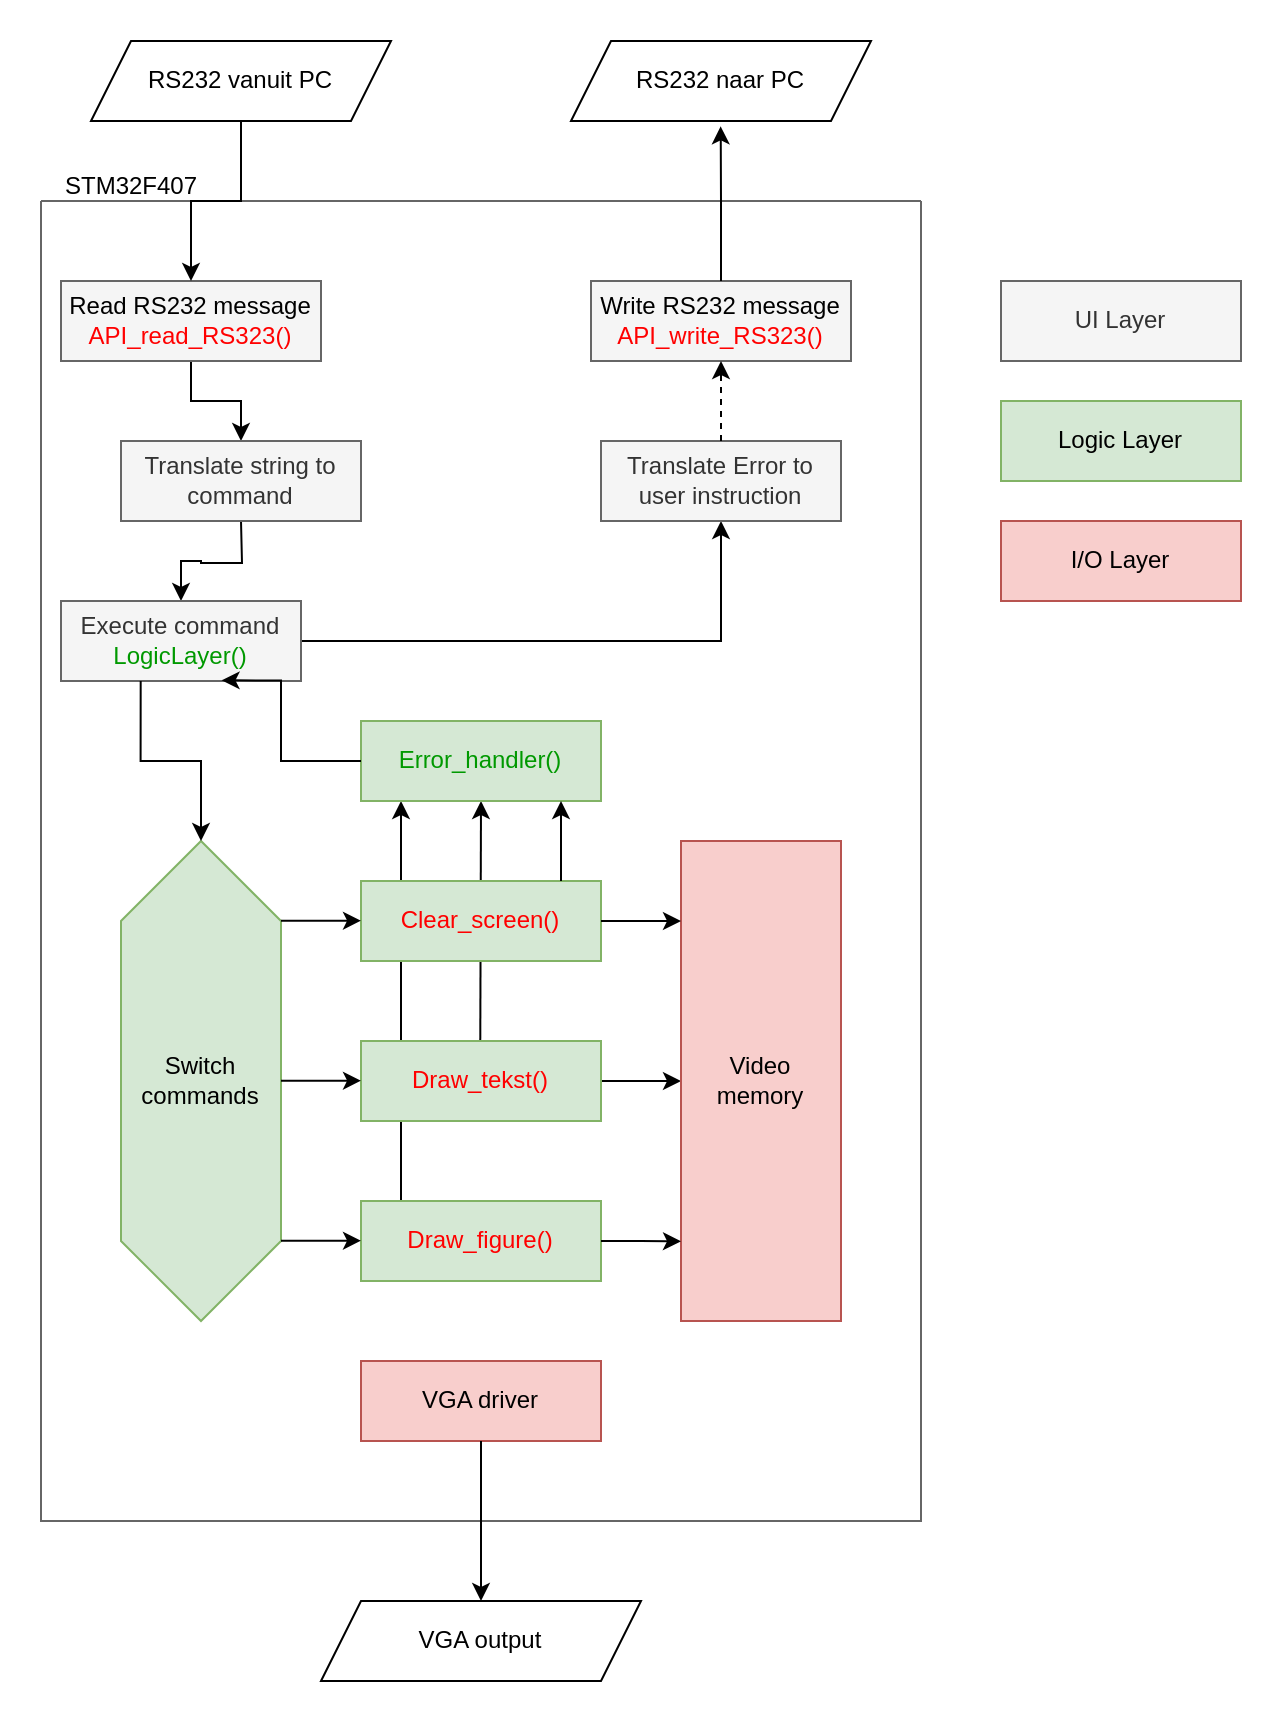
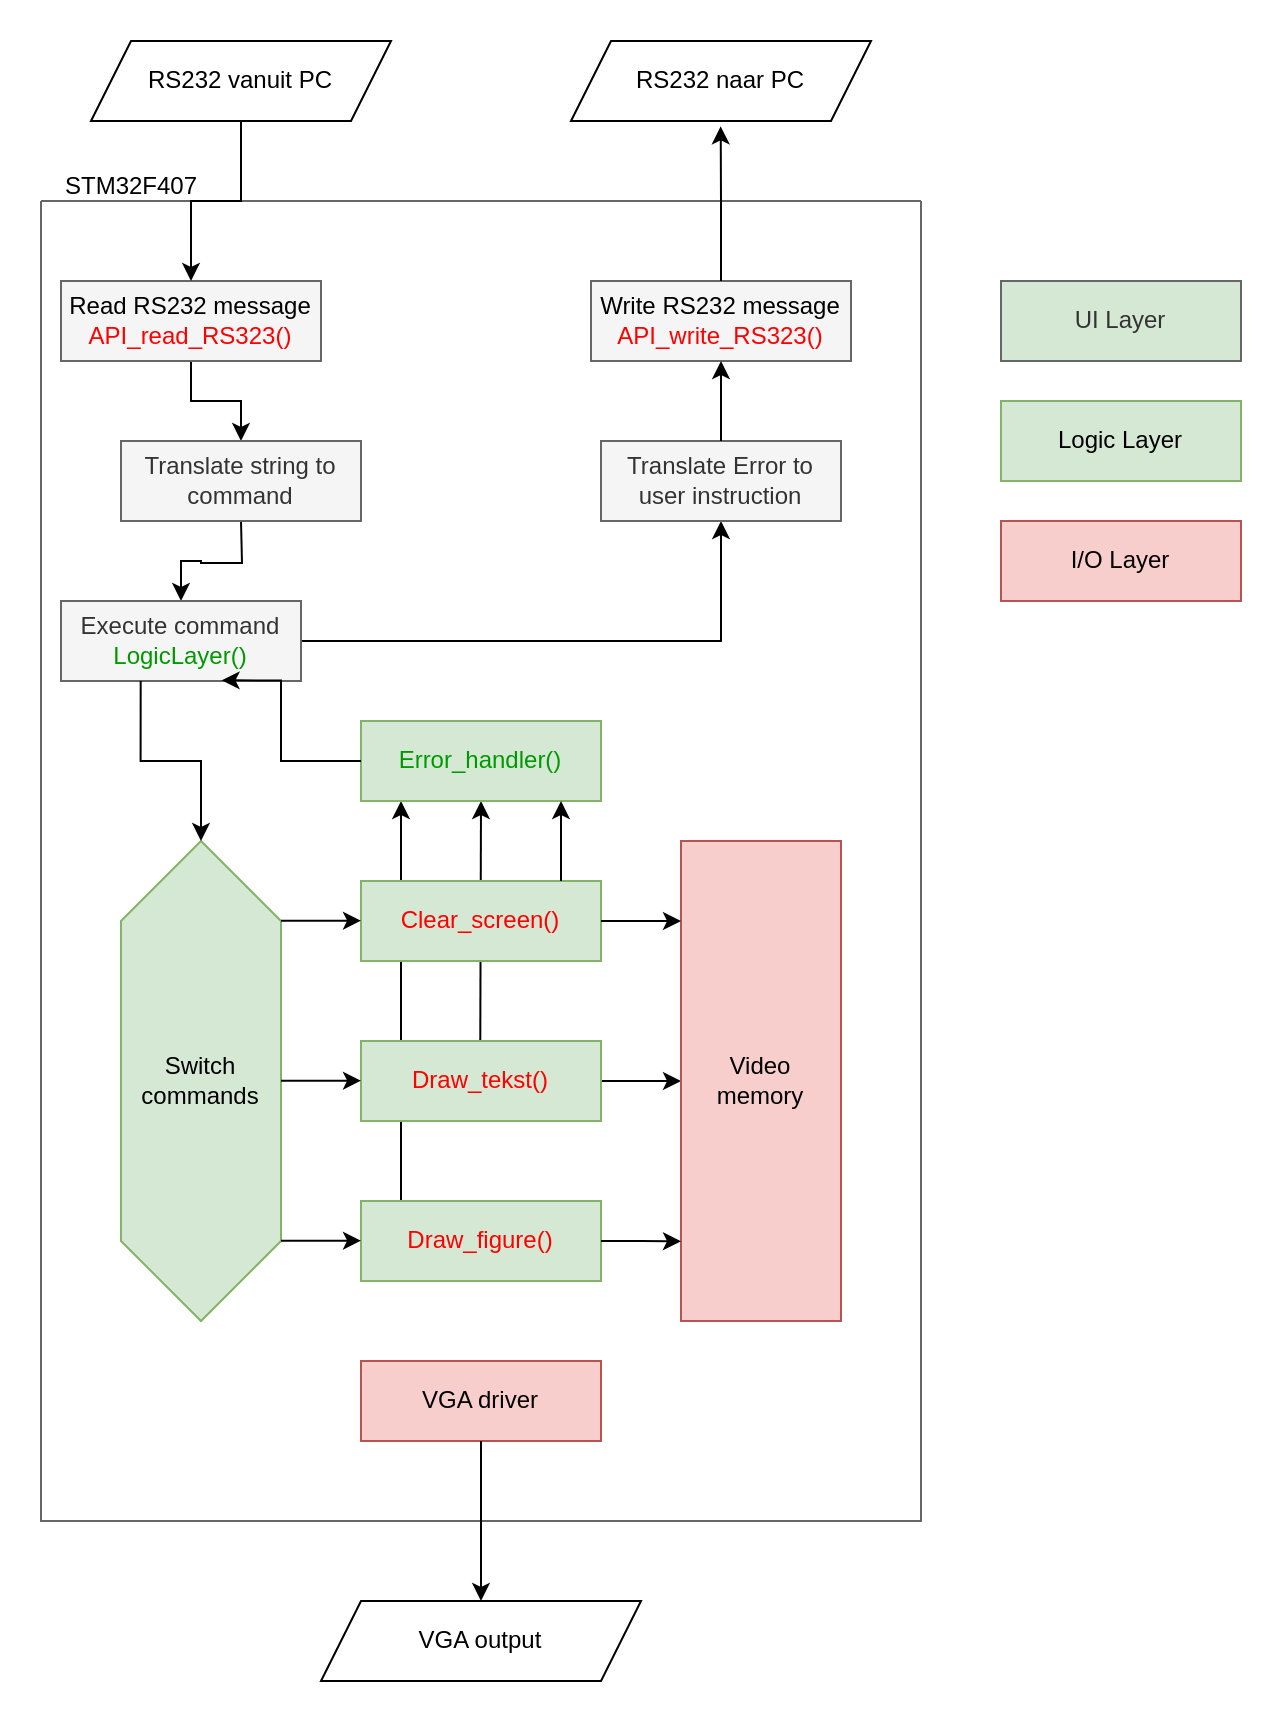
node "UI Layer": fillcolor #f5f5f5 -> #d5e8d4
edge "Translate Error to user instruction" -> "Write RS232 message API_write_RS323()": style dashed -> solid
